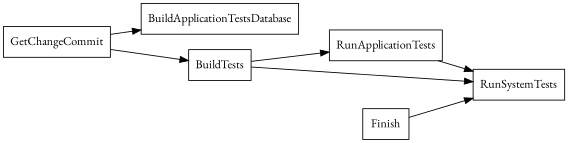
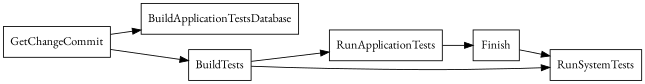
edge "RunApplicationTests" -> "RunSystemTests": now "RunApplicationTests" -> "Finish"
